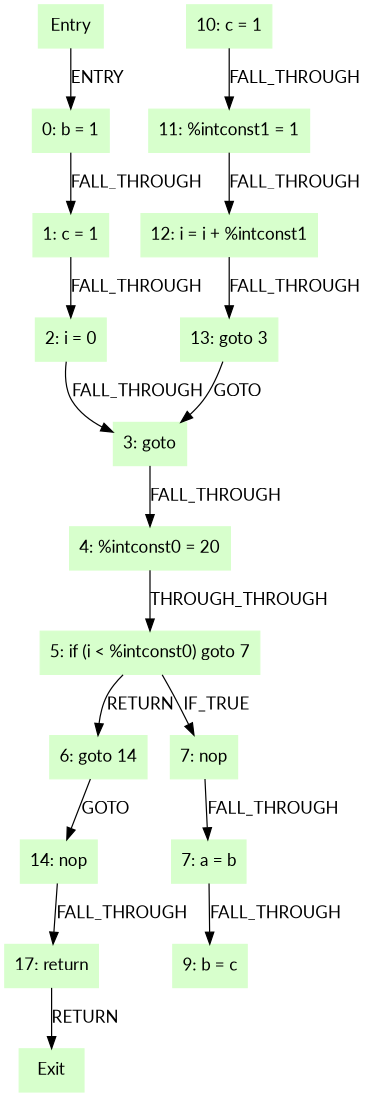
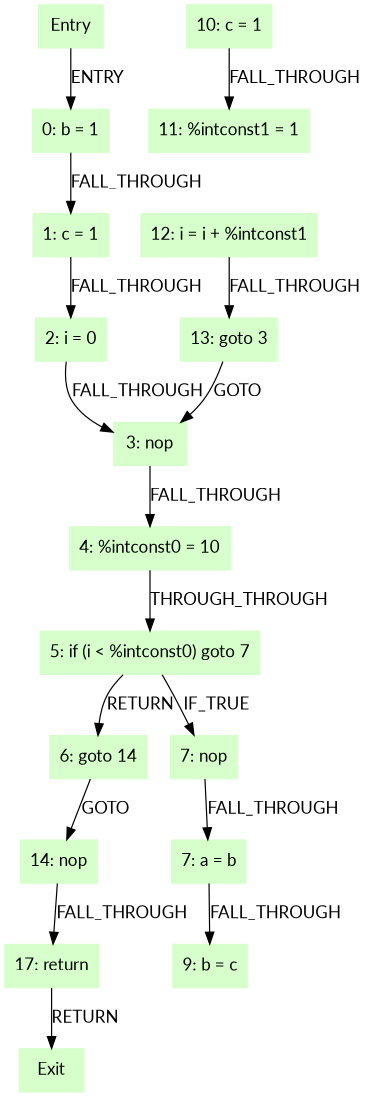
edge "11: %intconst1 = 1" -> "12: i = i + %intconst1": removed, label "FALL_THROUGH"
node "3: goto": label "3: goto" -> "3: nop"
node "4: %intconst0 = 20": label "4: %intconst0 = 20" -> "4: %intconst0 = 10"
